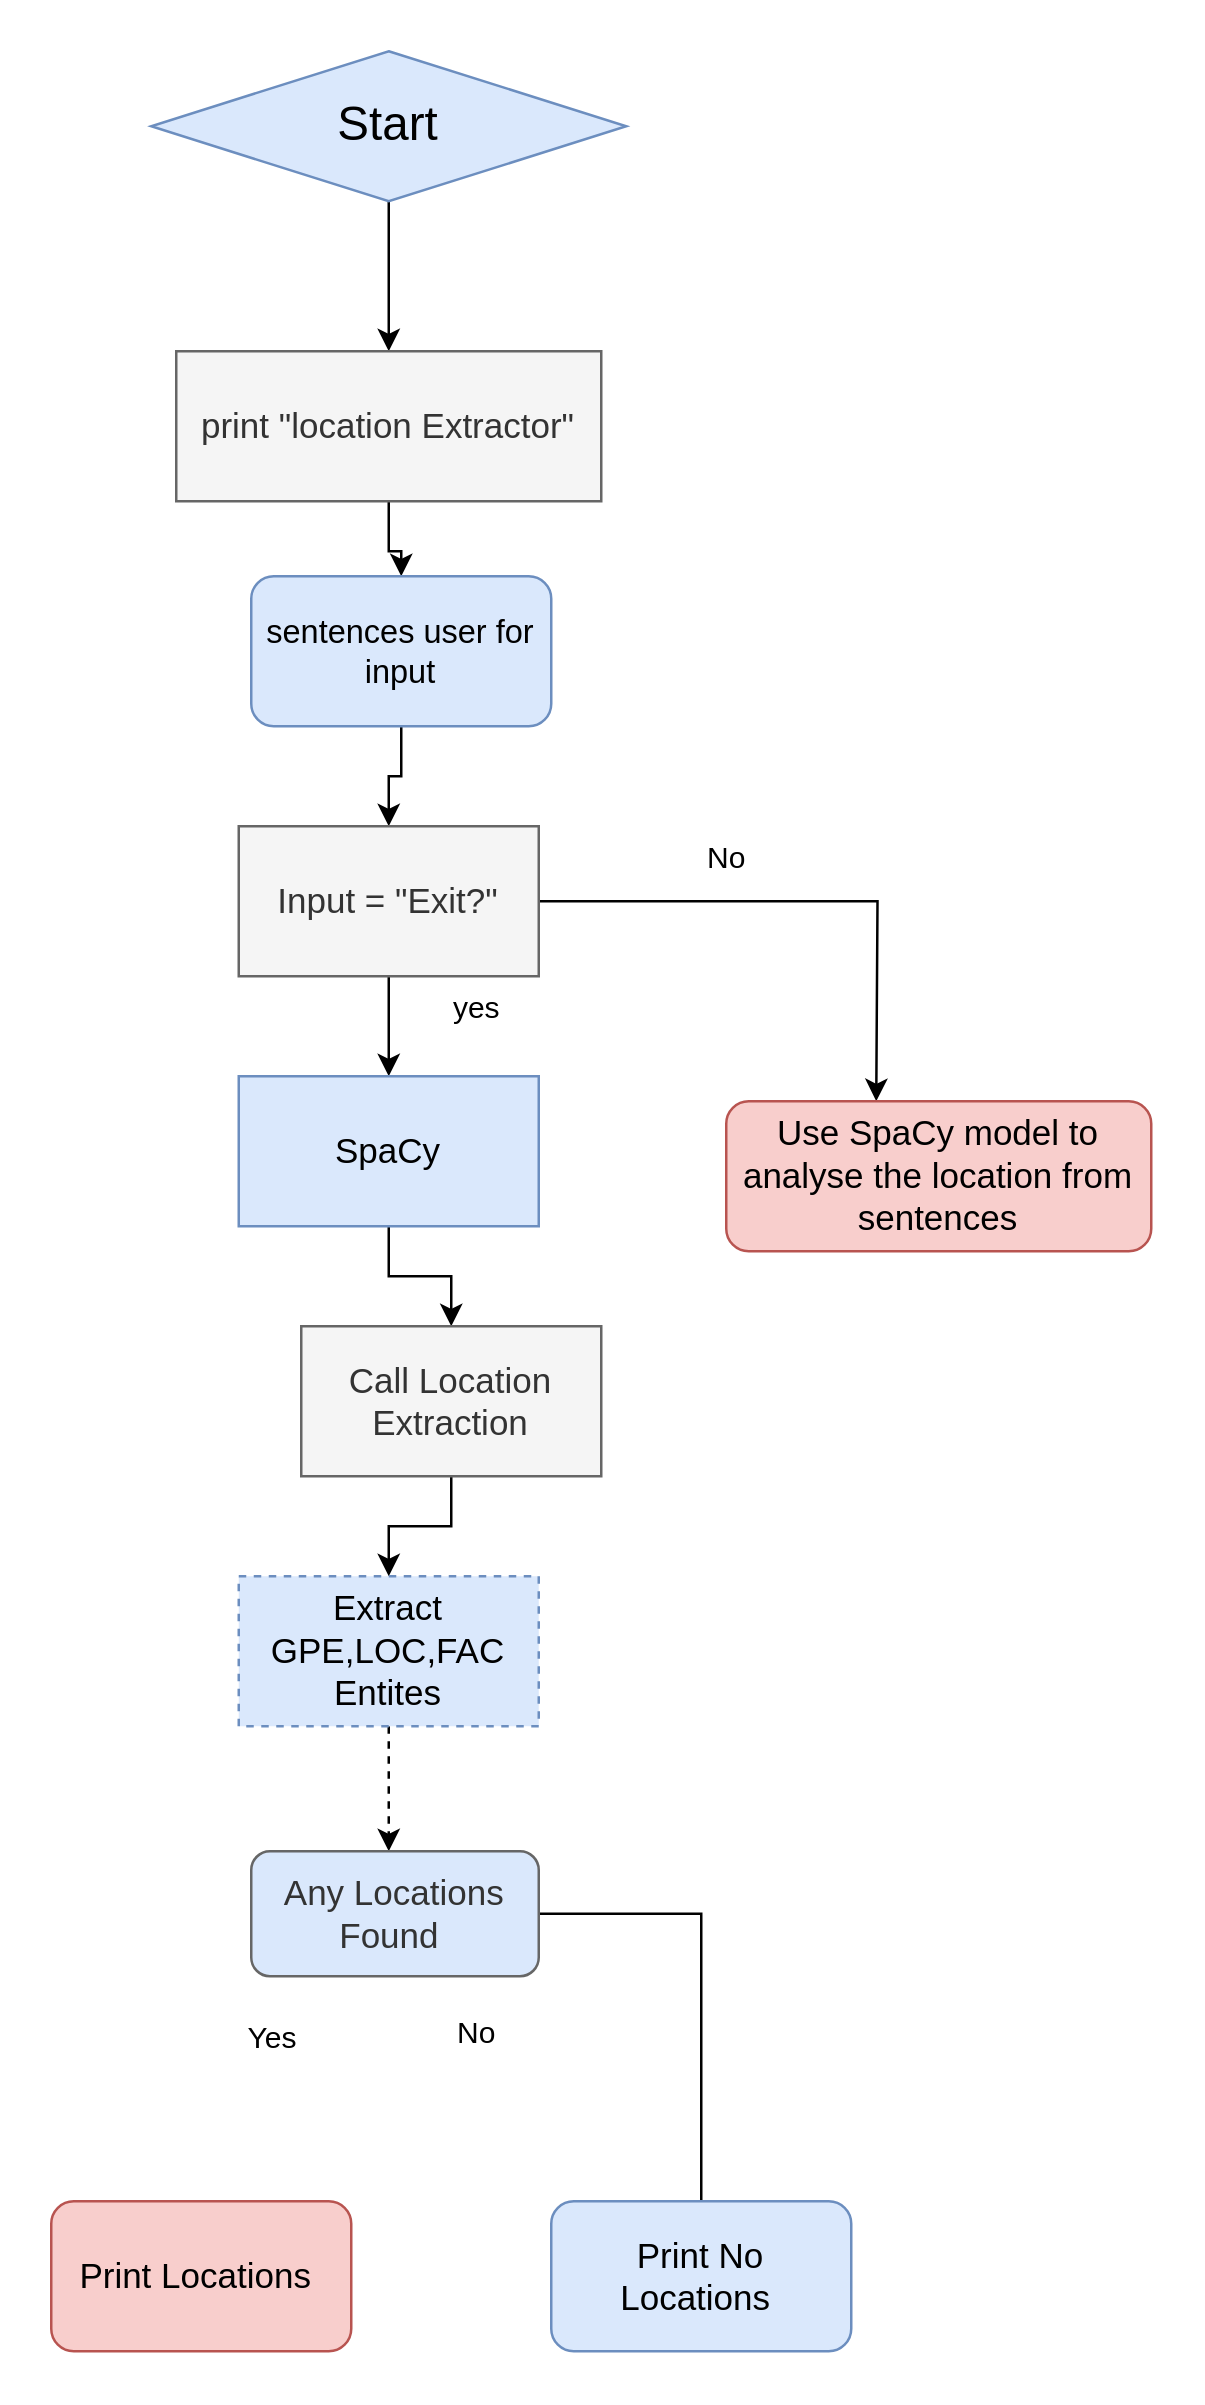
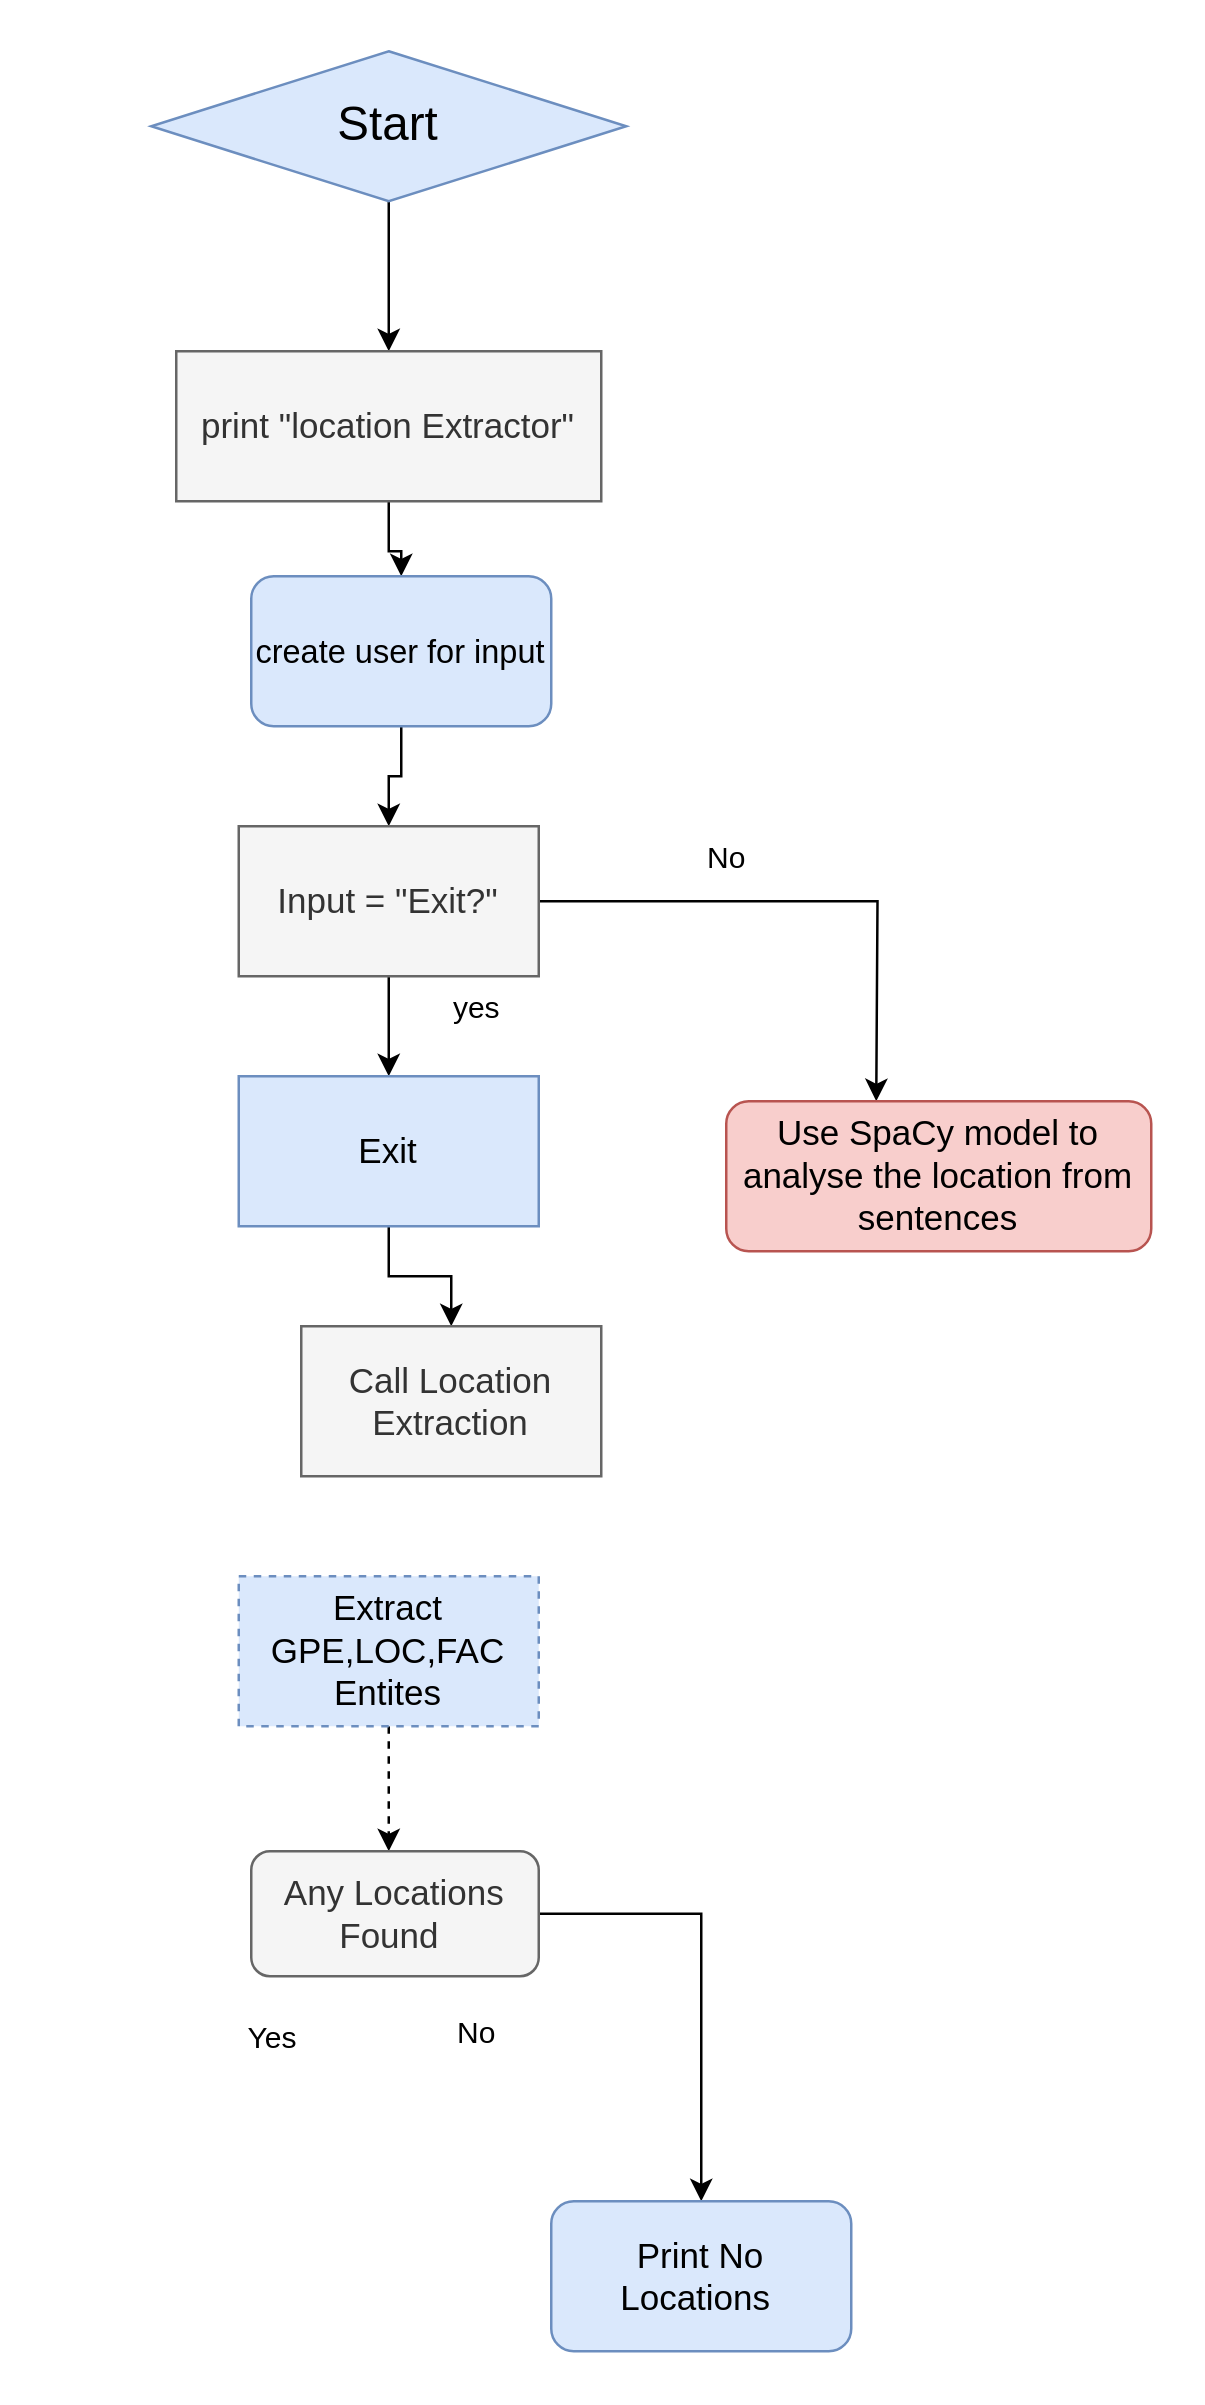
node "sentences user for input": label "sentences user for input" -> "create user for input"
node "SpaCy": label "SpaCy" -> "Exit"
edge "Call Location Extraction" -> "Extract GPE,LOC,FAC Entites": removed
node "Any Locations Found": fillcolor #dae8fc -> #f5f5f5
edge "Any Locations Found" -- "Print No Locations": arrowhead none -> classic
node "Print Locations": removed
